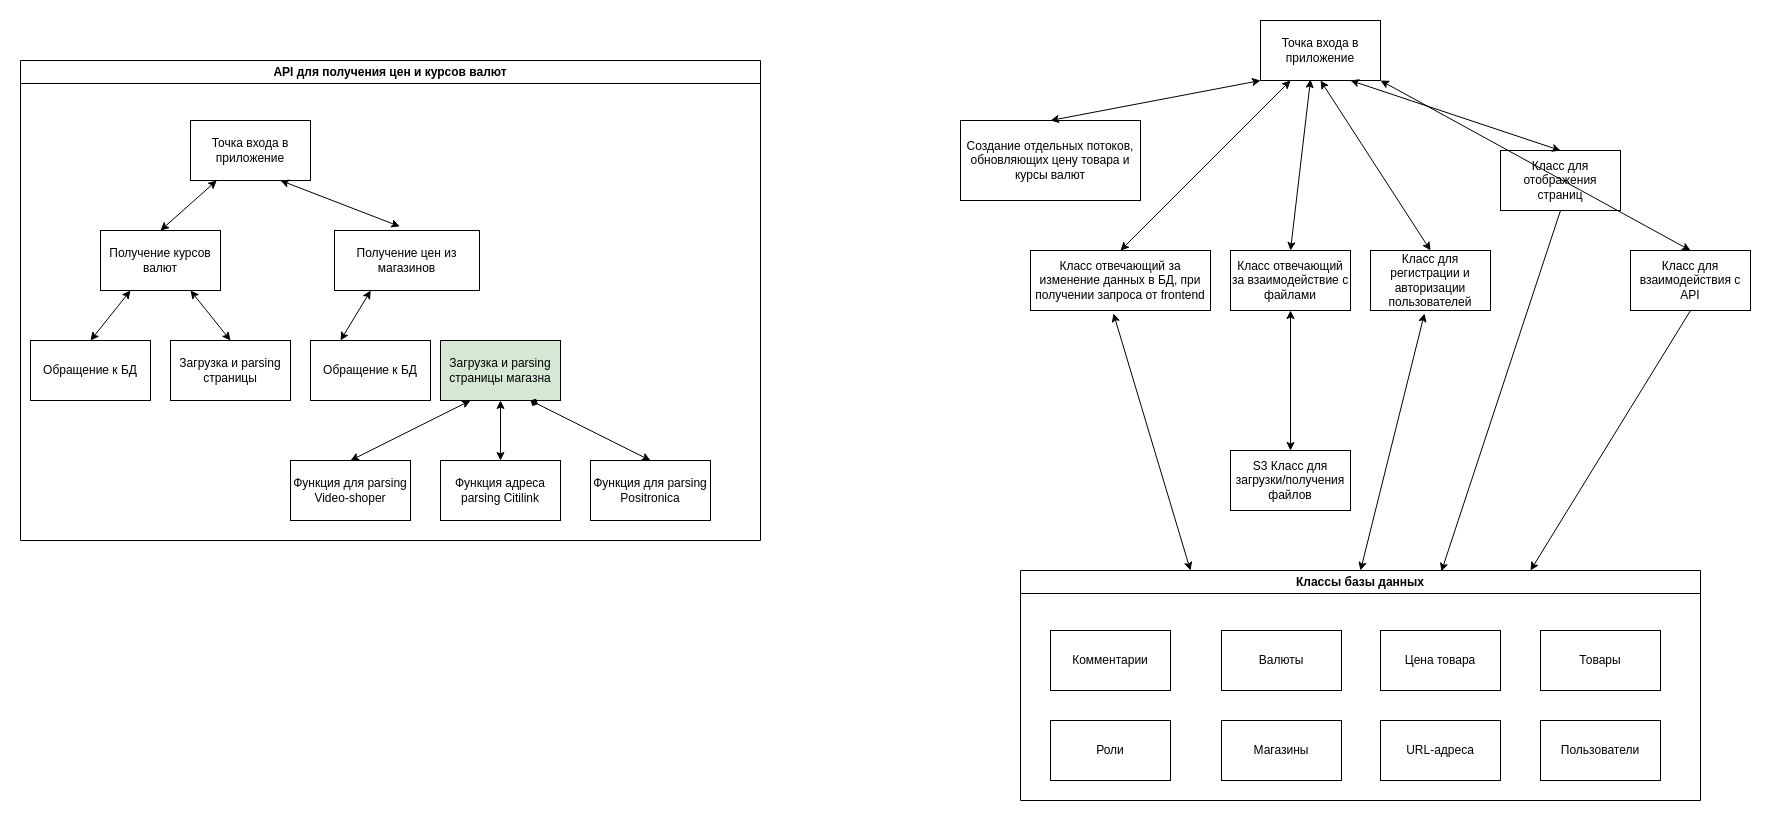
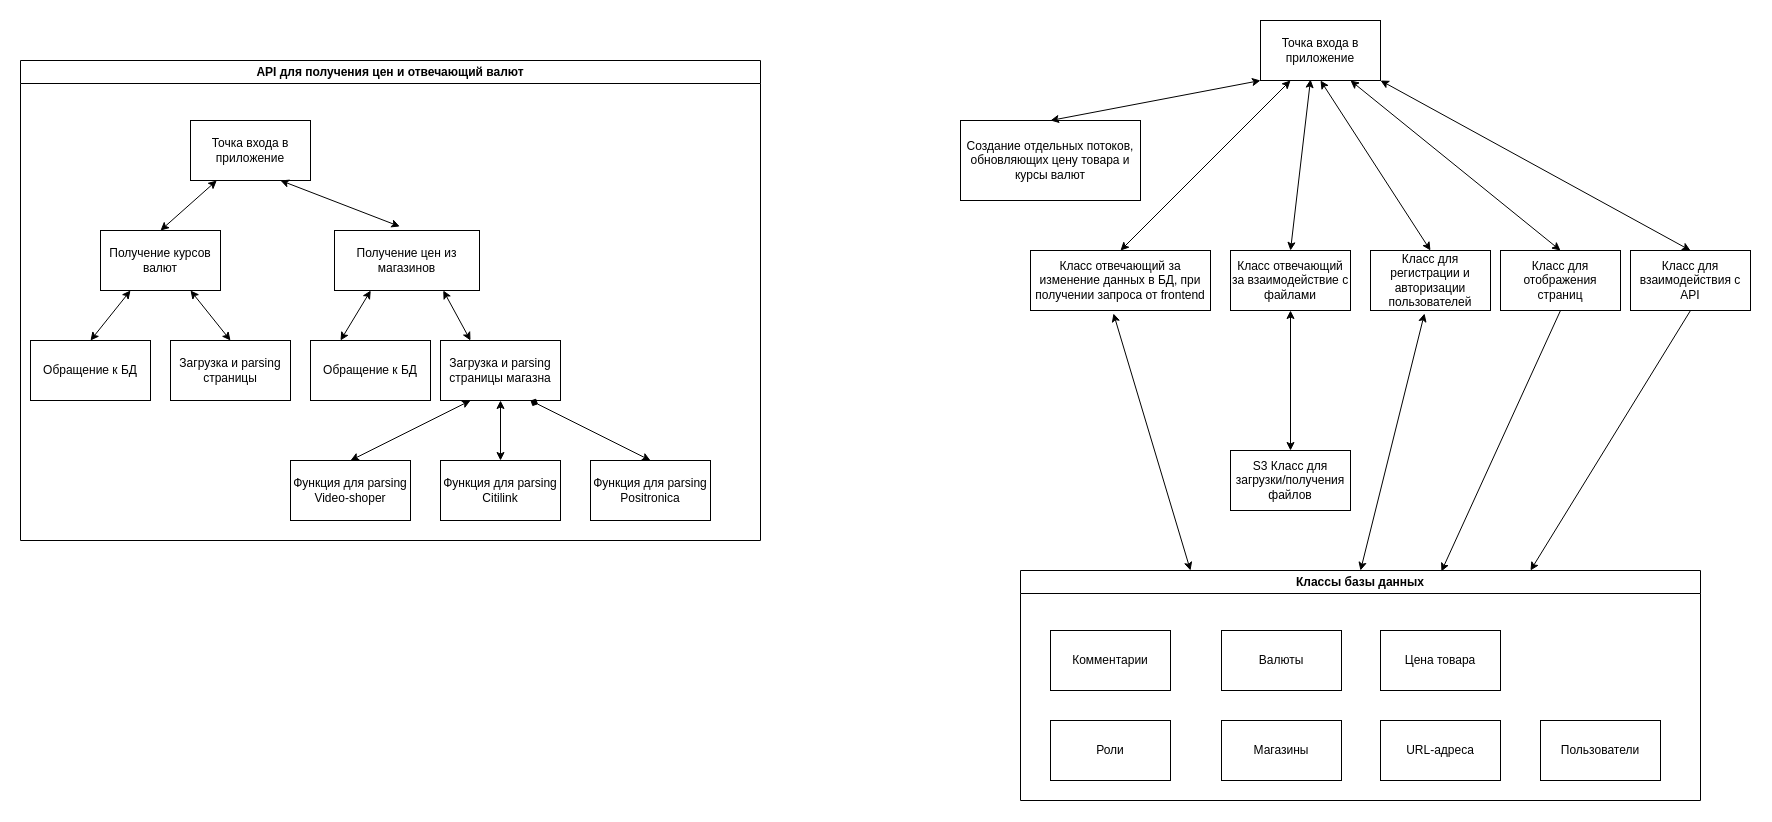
node "API для получения цен и курсов валют": label "API для получения цен и курсов валют" -> "API для получения цен и отвечающий валют"
node "Класс для отображения страниц": moved (1561, 181) -> (1561, 281)
edge "Получение цен из магазинов" -- "Загрузка и parsing страницы магазна": added
node "Загрузка и parsing страницы магазна": fillcolor #d5e8d4 -> #ffffff
node "Функция адреса parsing Citilink": label "Функция адреса parsing Citilink" -> "Функция для parsing Citilink"
node "Товары": removed
